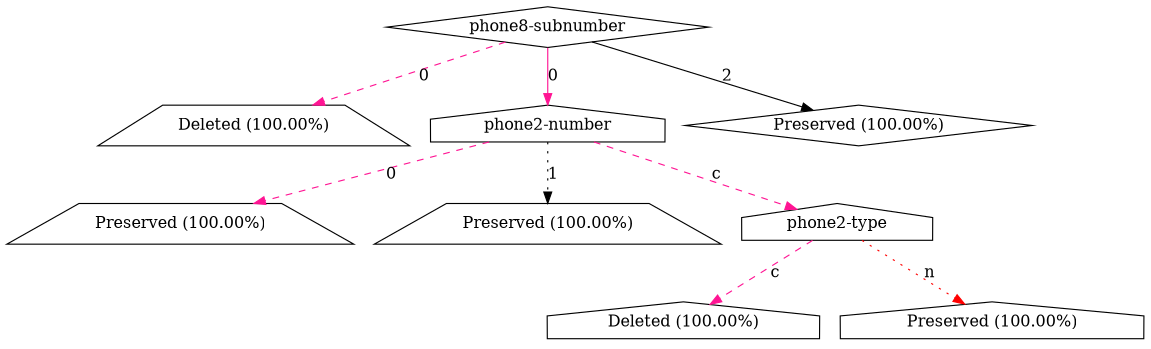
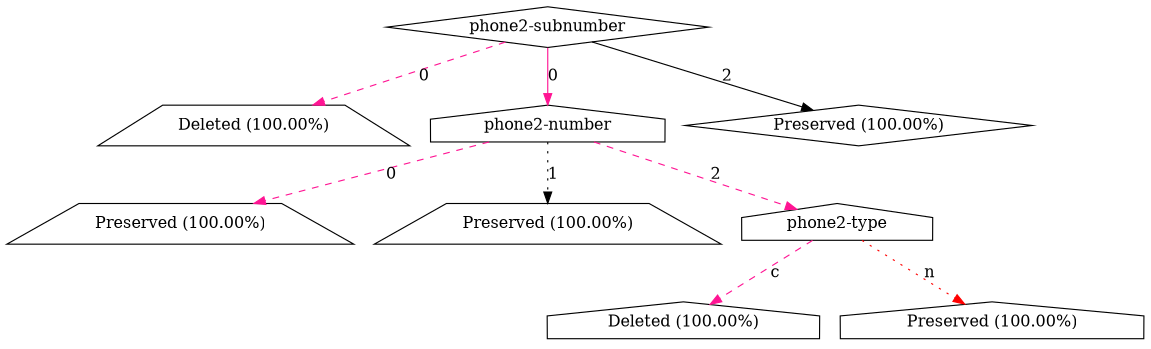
node "phone8-subnumber": label "phone8-subnumber" -> "phone2-subnumber"
edge "phone2-number" -> "phone2-type": label "c" -> "2"
